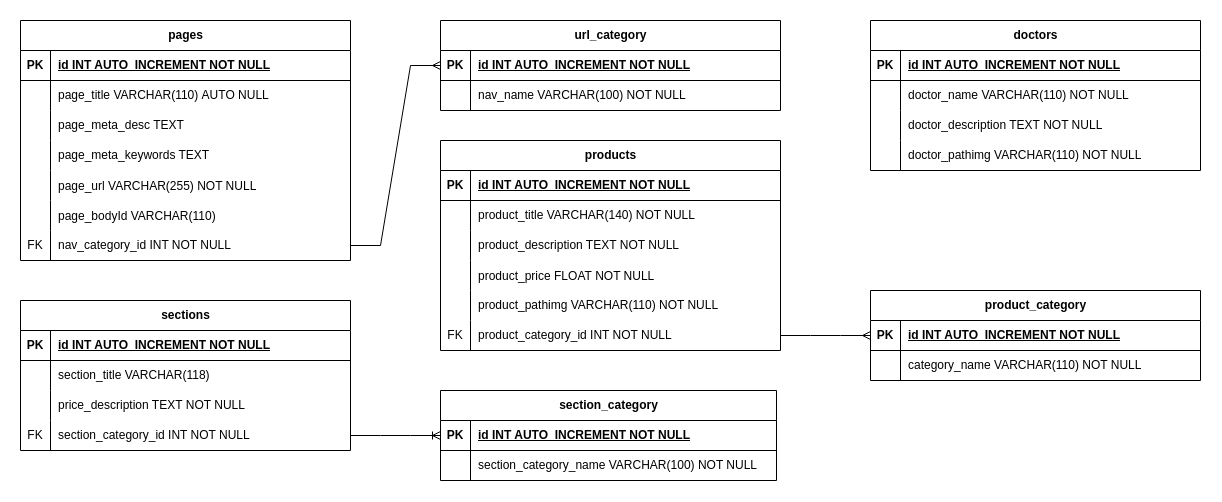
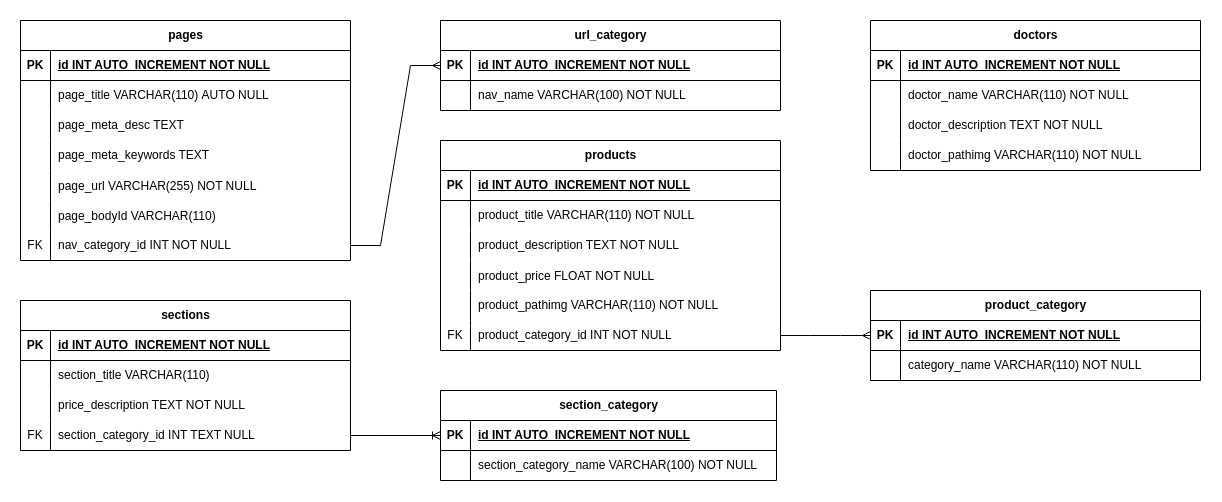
node "product_title VARCHAR(140) NOT NULL": label "product_title VARCHAR(140) NOT NULL" -> "product_title VARCHAR(110) NOT NULL"
node "section_title VARCHAR(118)": label "section_title VARCHAR(118)" -> "section_title VARCHAR(110)"
node "section_category_id INT NOT NULL": label "section_category_id INT NOT NULL" -> "section_category_id INT TEXT NULL"
